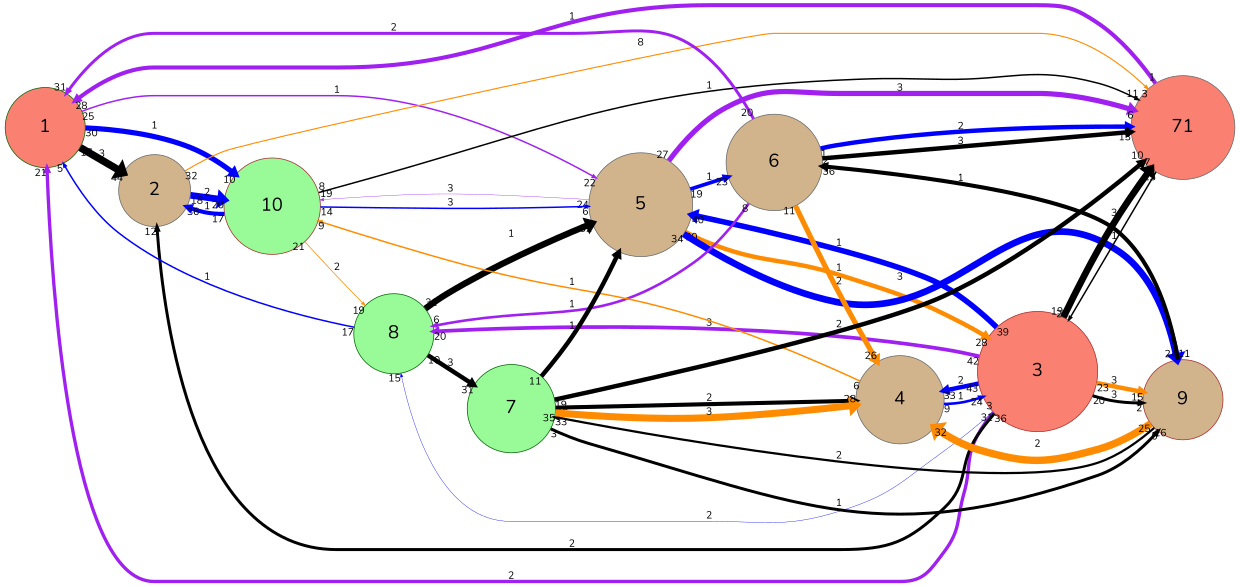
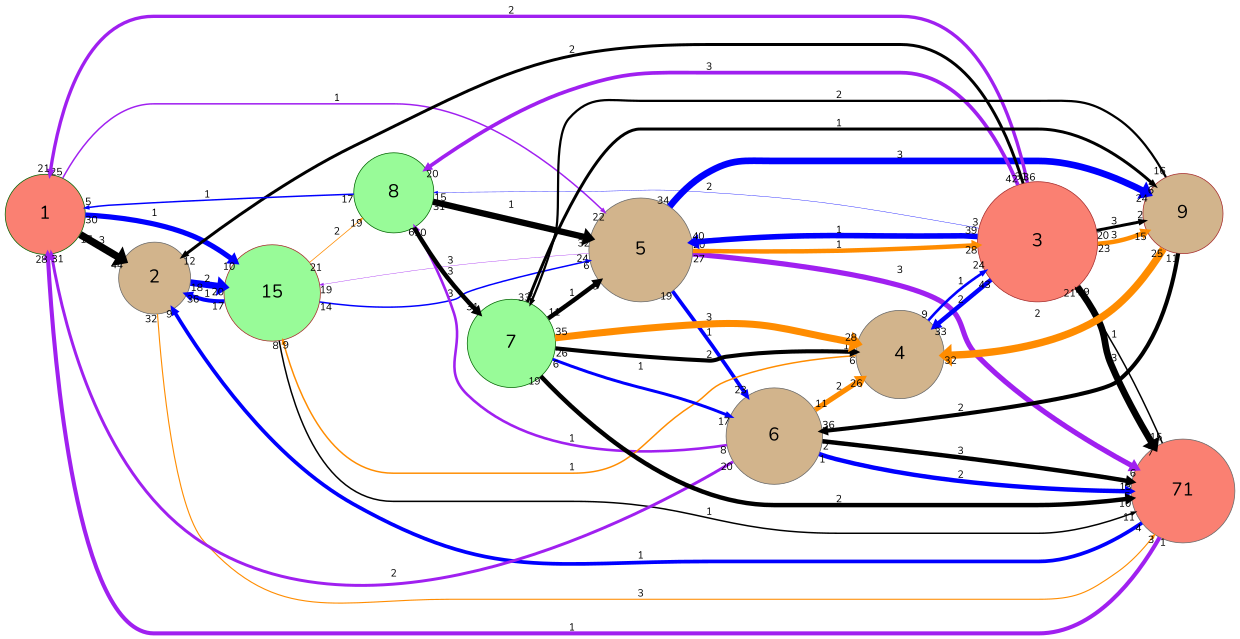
edge "2" -> "71": label "8" -> "3"
edge "9" -> "6": label "1" -> "2"
node "10": label "10" -> "15"
edge "7" -> "6": added, label "1"
edge "71" -> "2": added, label "1"
